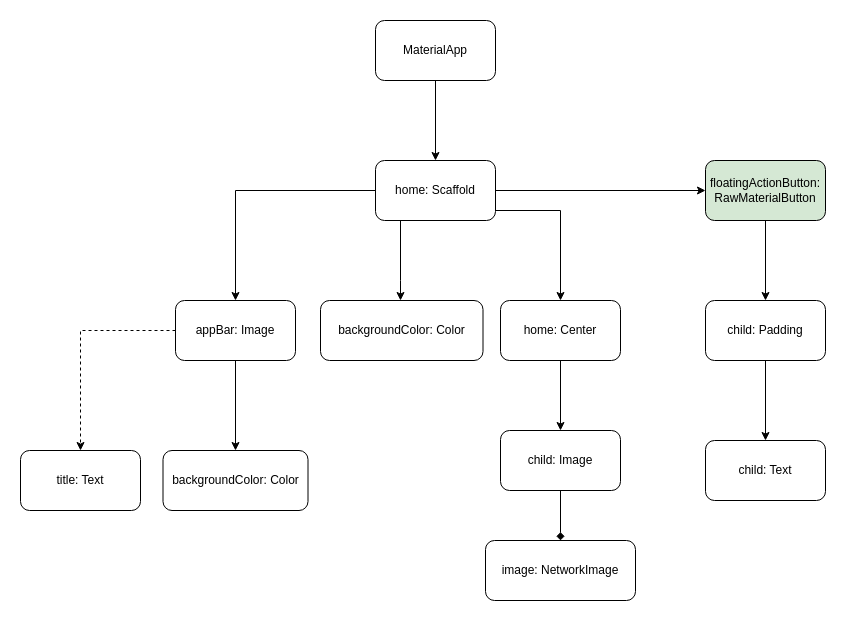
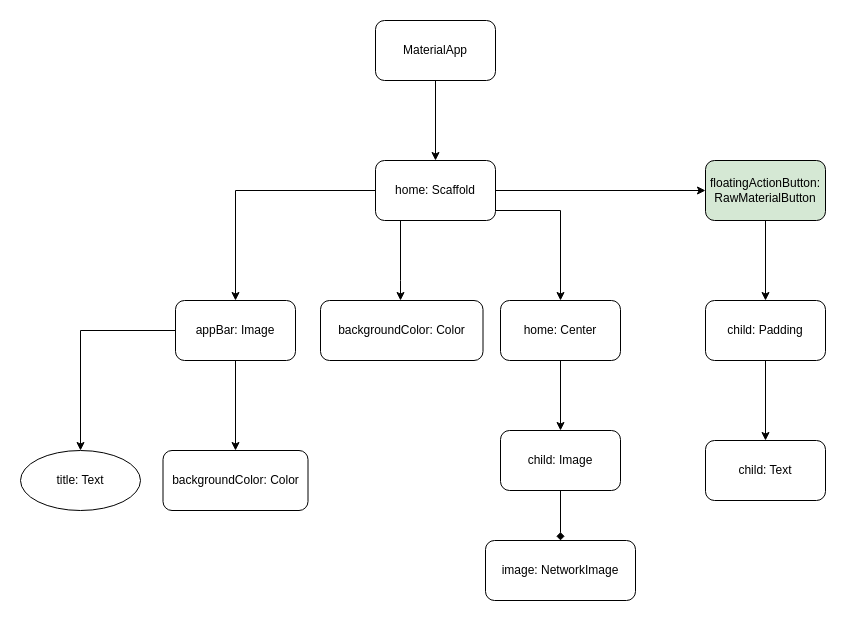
edge "appBar: Image" -> "title: Text": style dashed -> solid
node "title: Text": shape rounded rectangle -> ellipse
